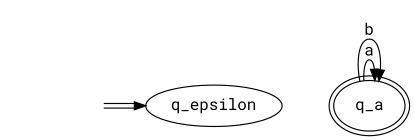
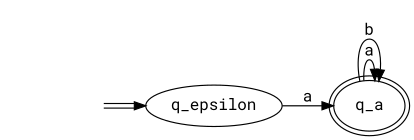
edge "q_epsilon" -> "q_a": added, label "a"
